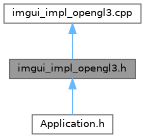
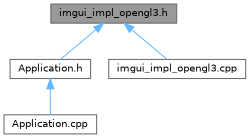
edge "imgui_impl_opengl3.h" -> "imgui_impl_opengl3.cpp": reversed
node "Application.cpp": added
